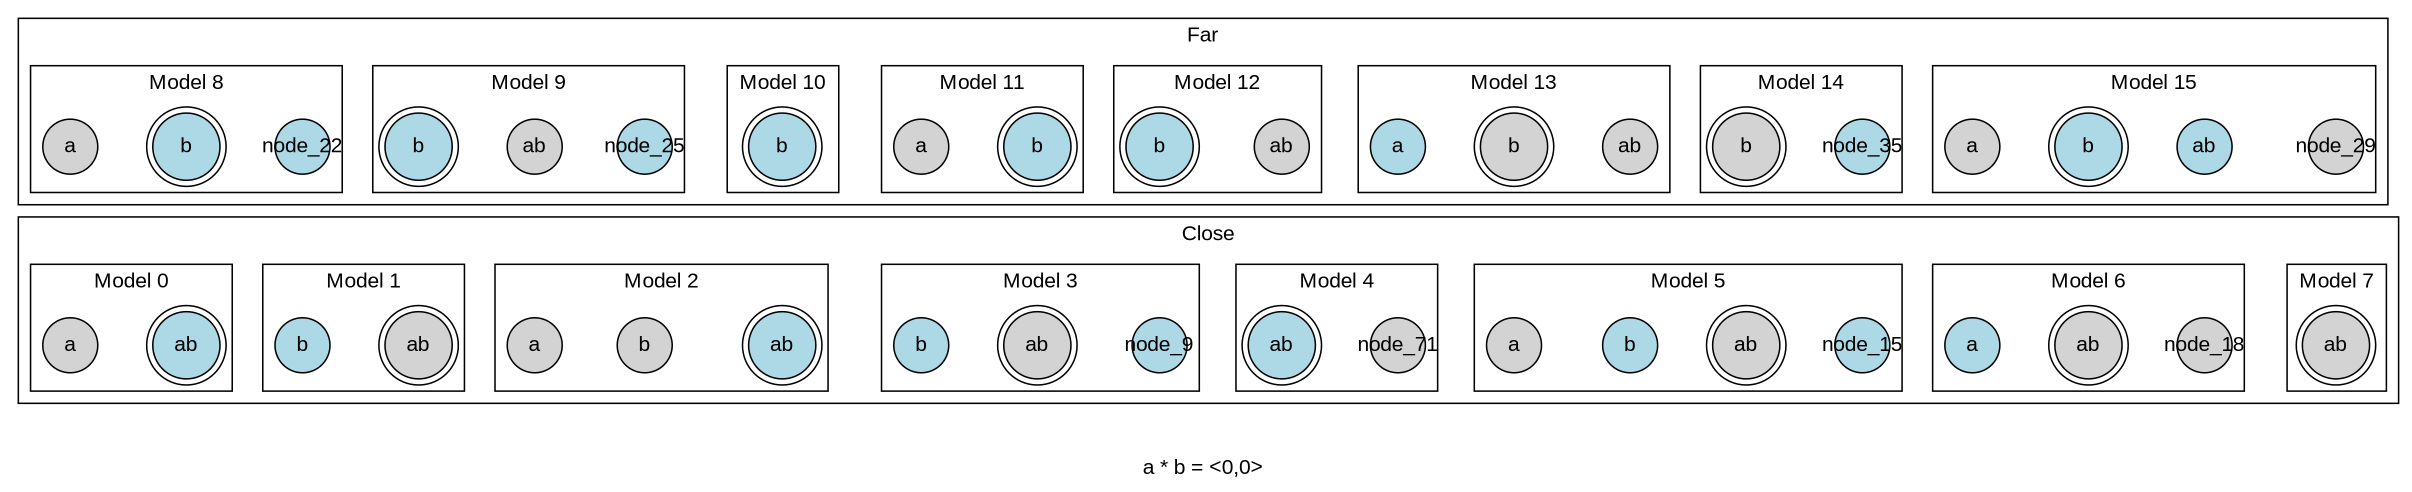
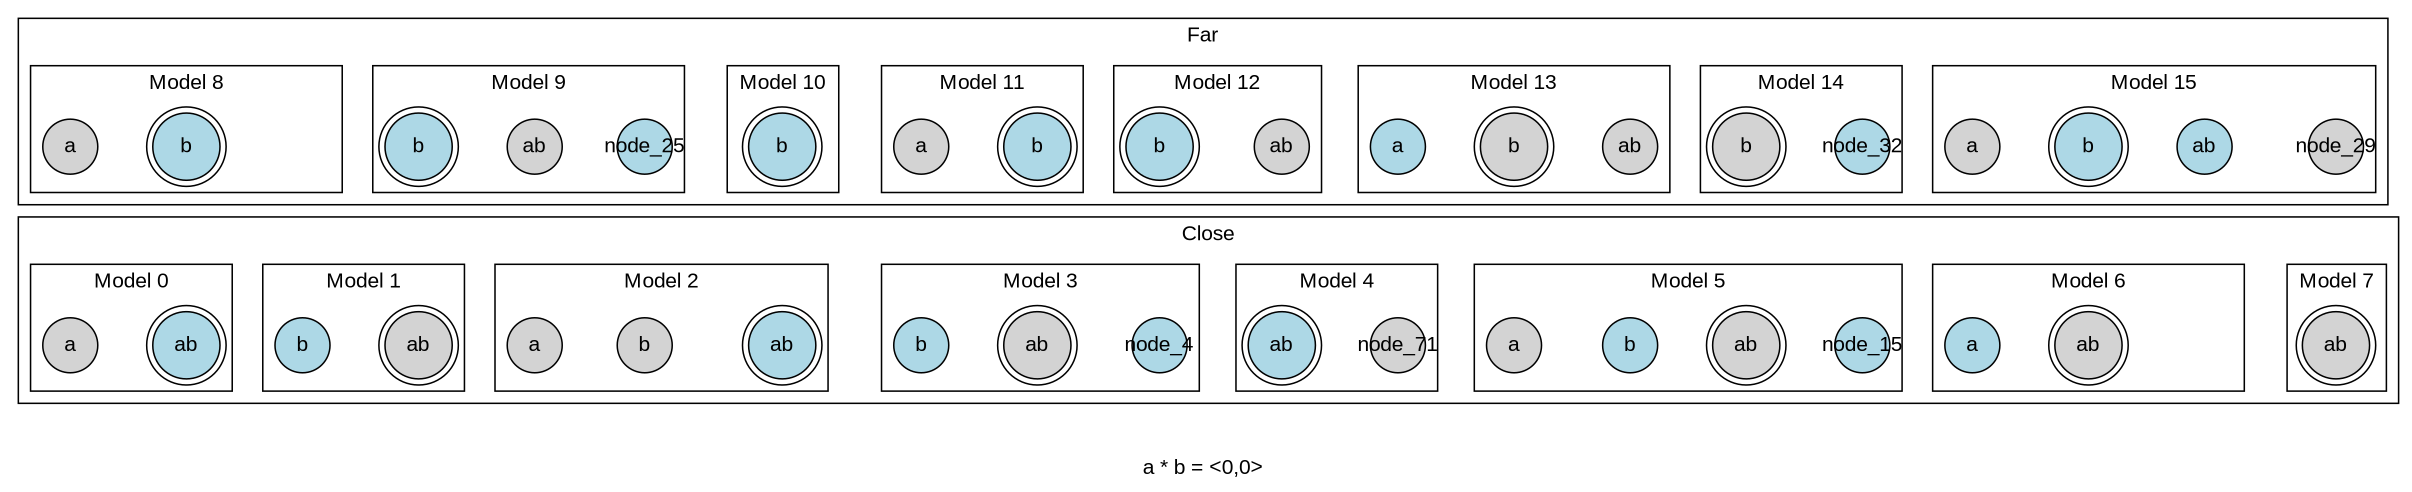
node "node_22": removed
node "node_35": label "node_35" -> "node_32"
node "node_9": label "node_9" -> "node_4"
node "node_18": removed
